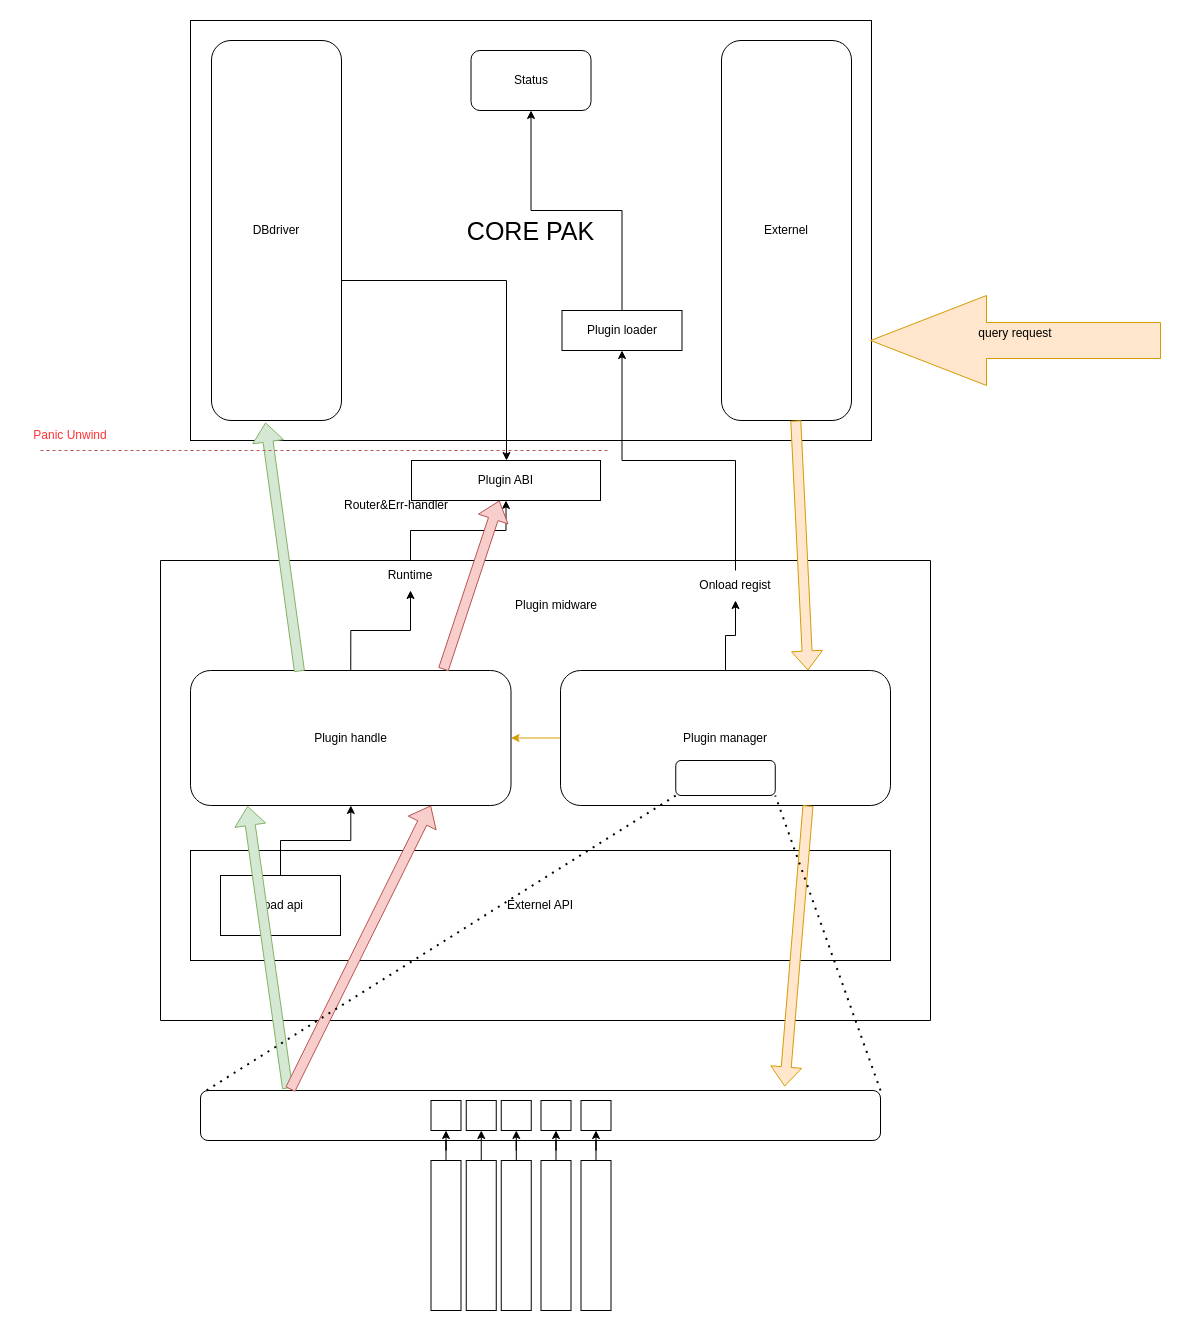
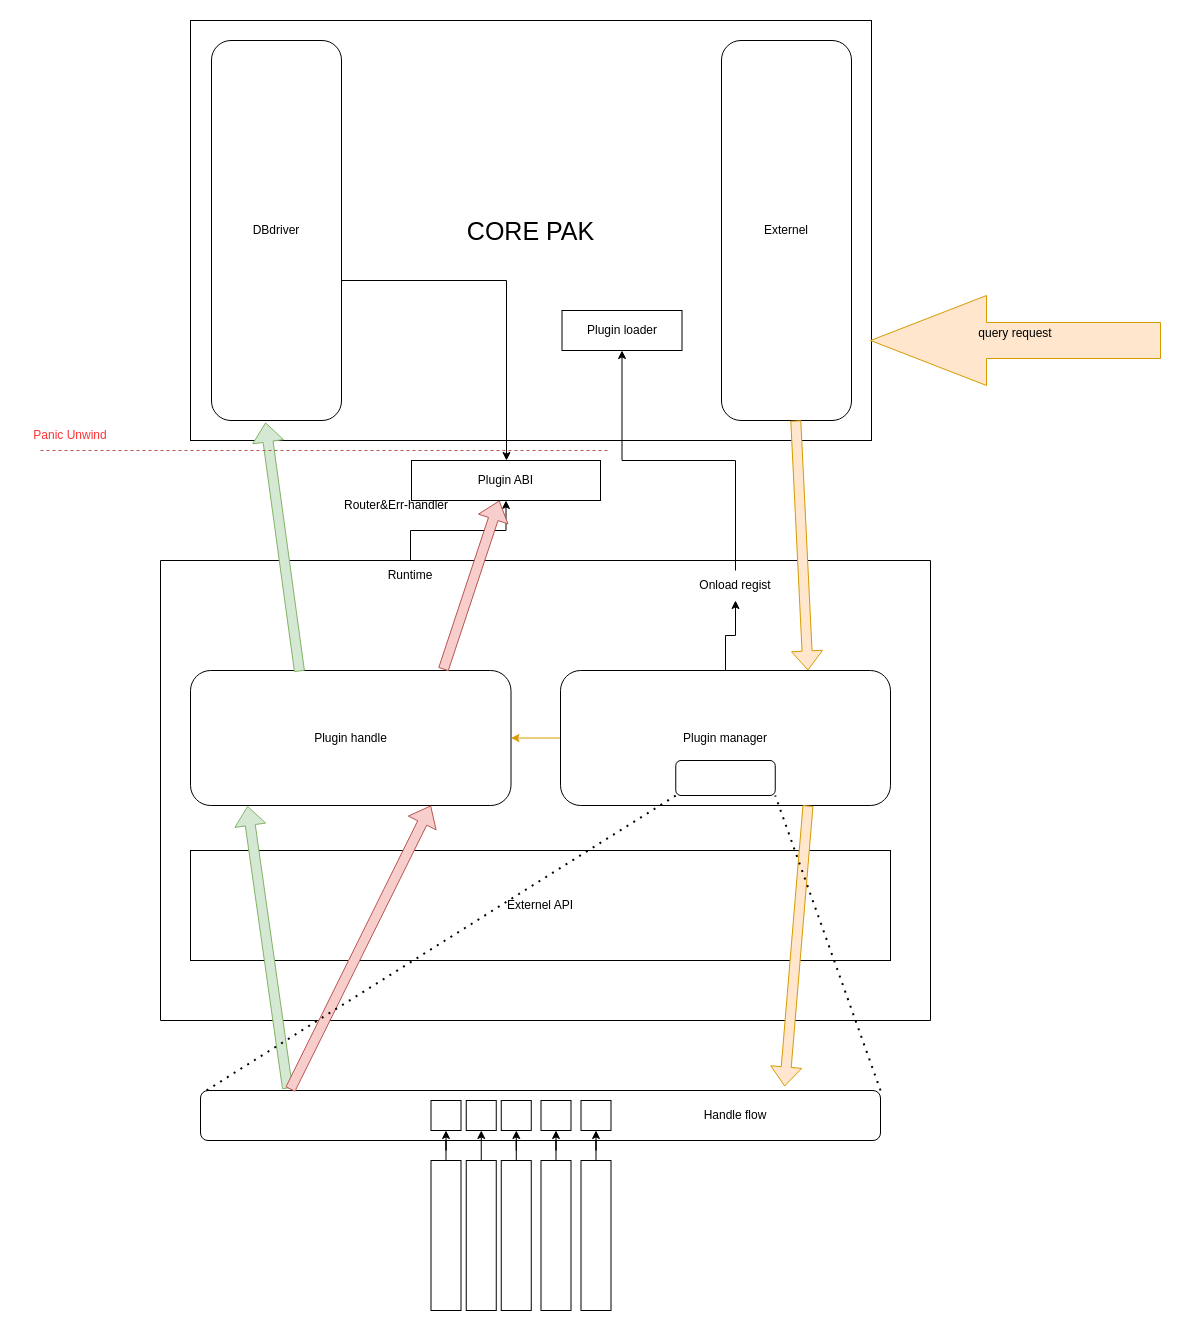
node "Status": removed
edge "Plugin loader" -> "Status": removed
node "Plugin midware": removed
edge "Plugin handle" -> "Runtime": removed
edge "Load api" -> "Plugin handle": removed
node "Load api": removed
node "Handle flow": added
